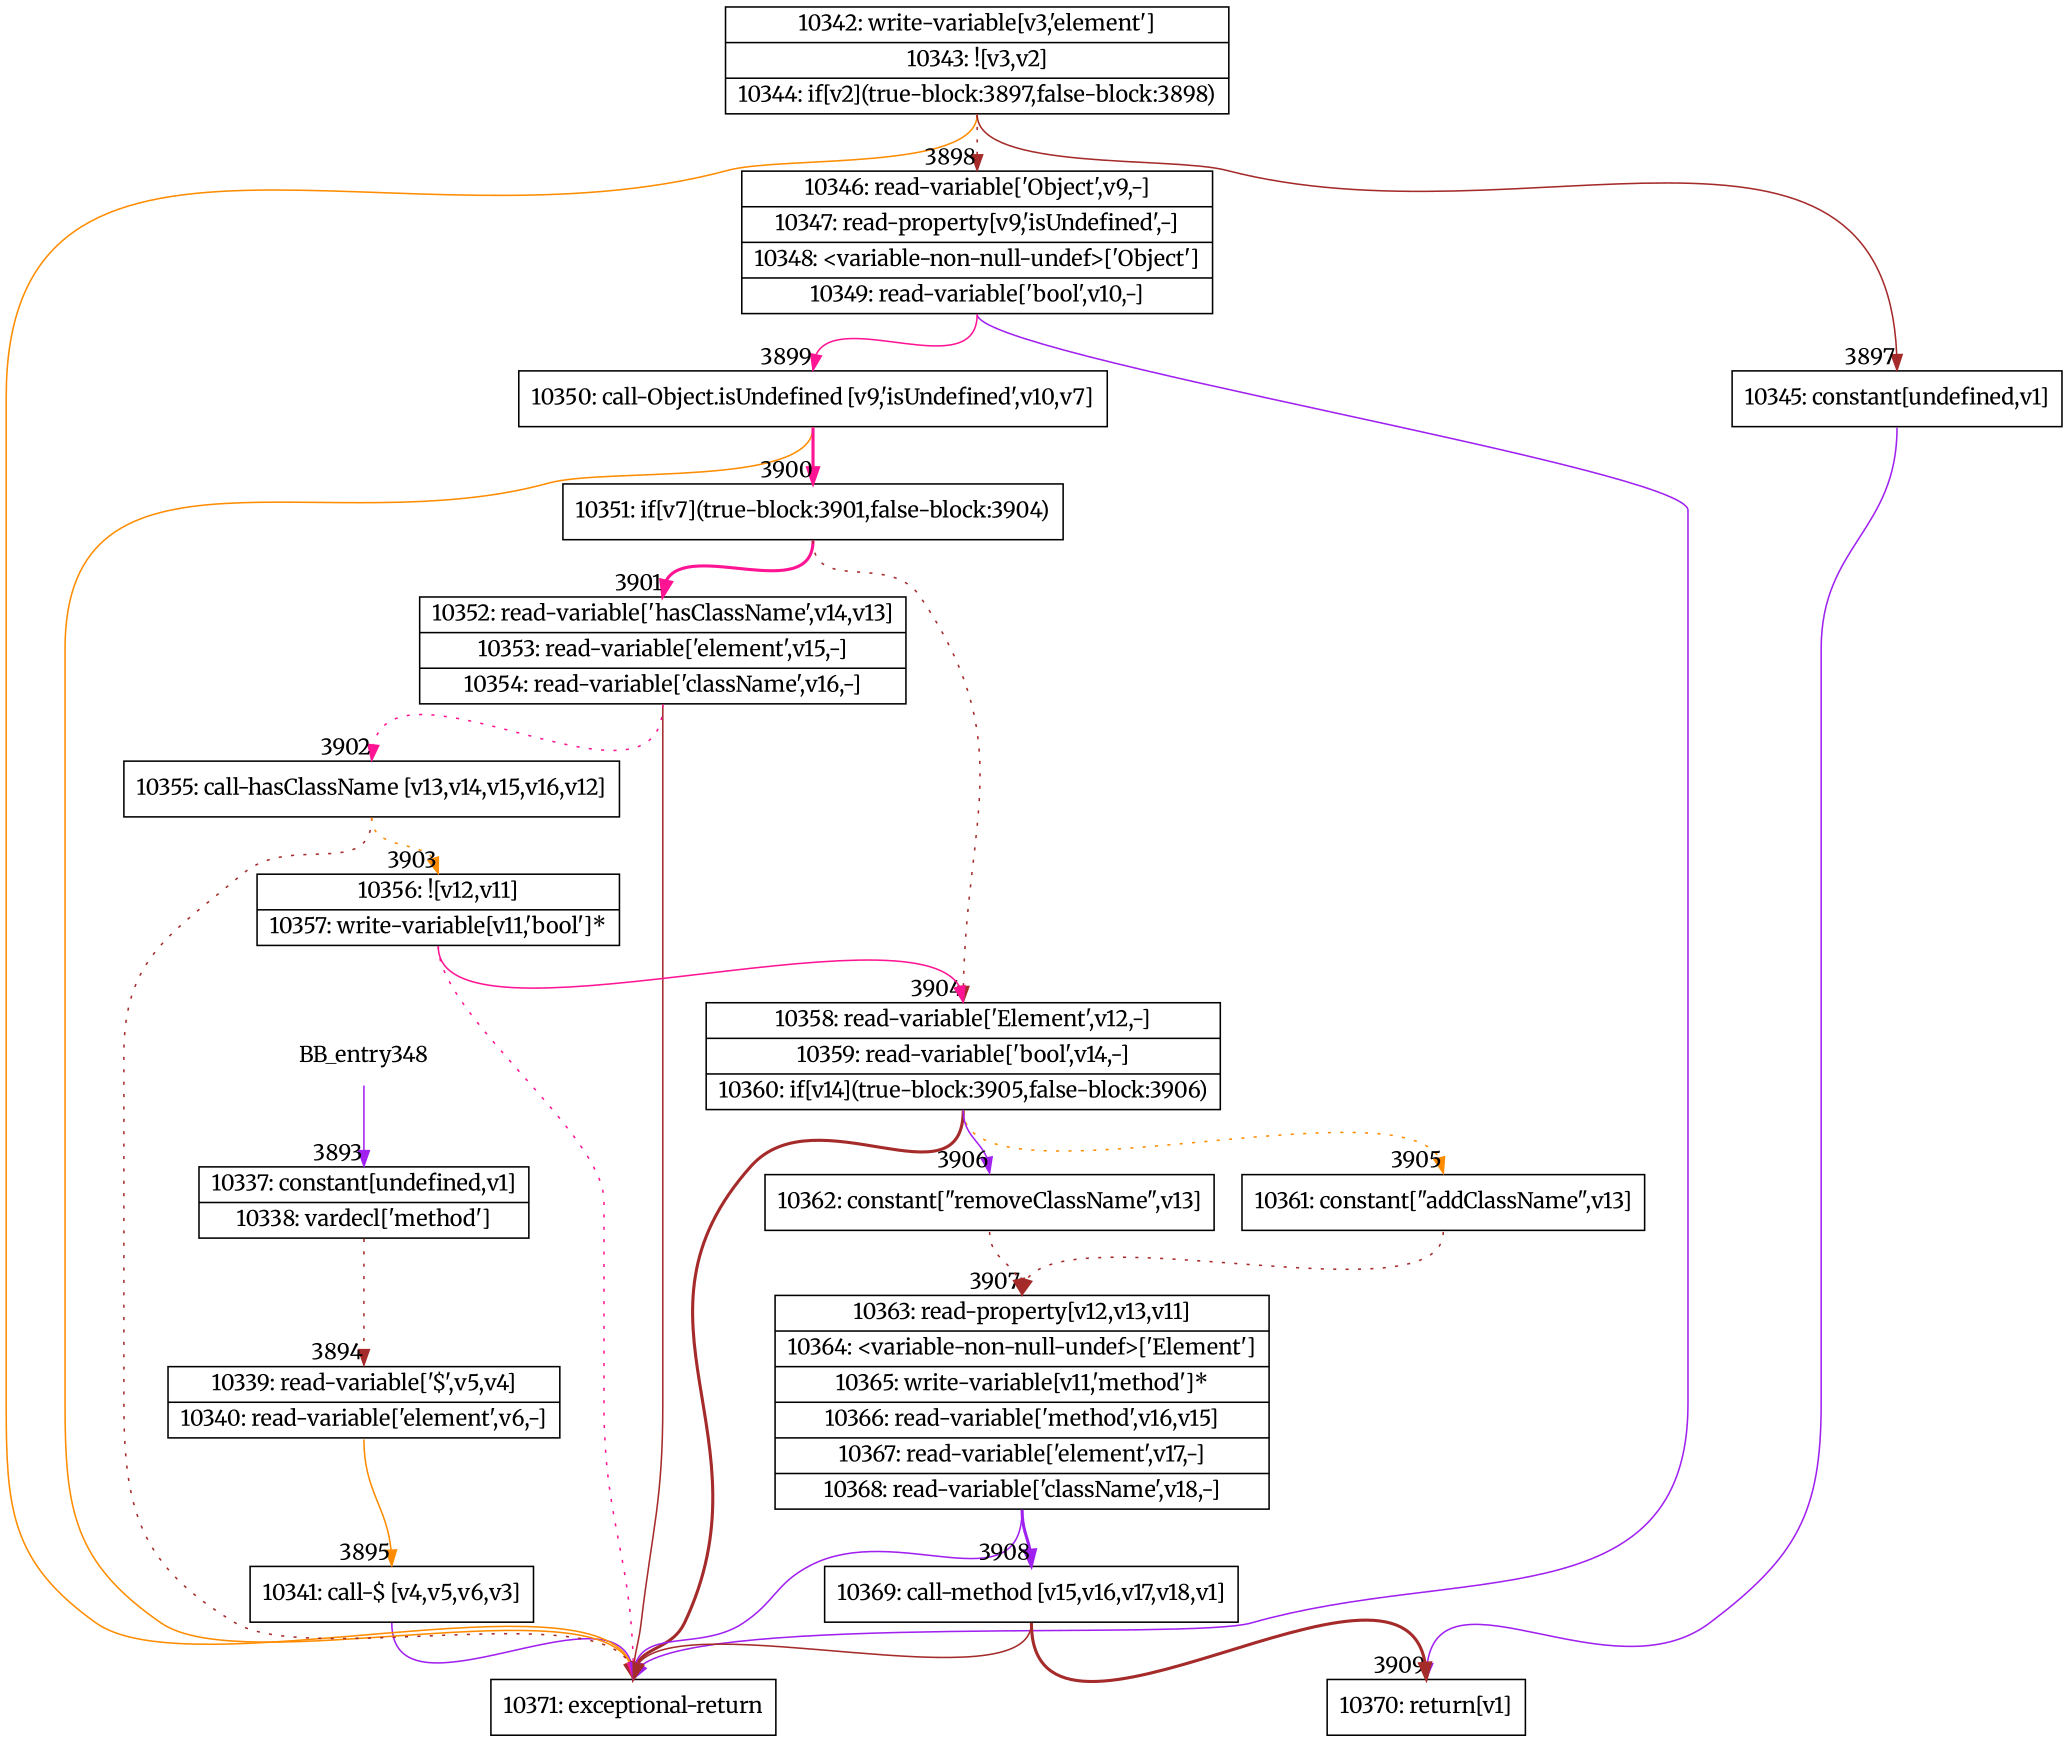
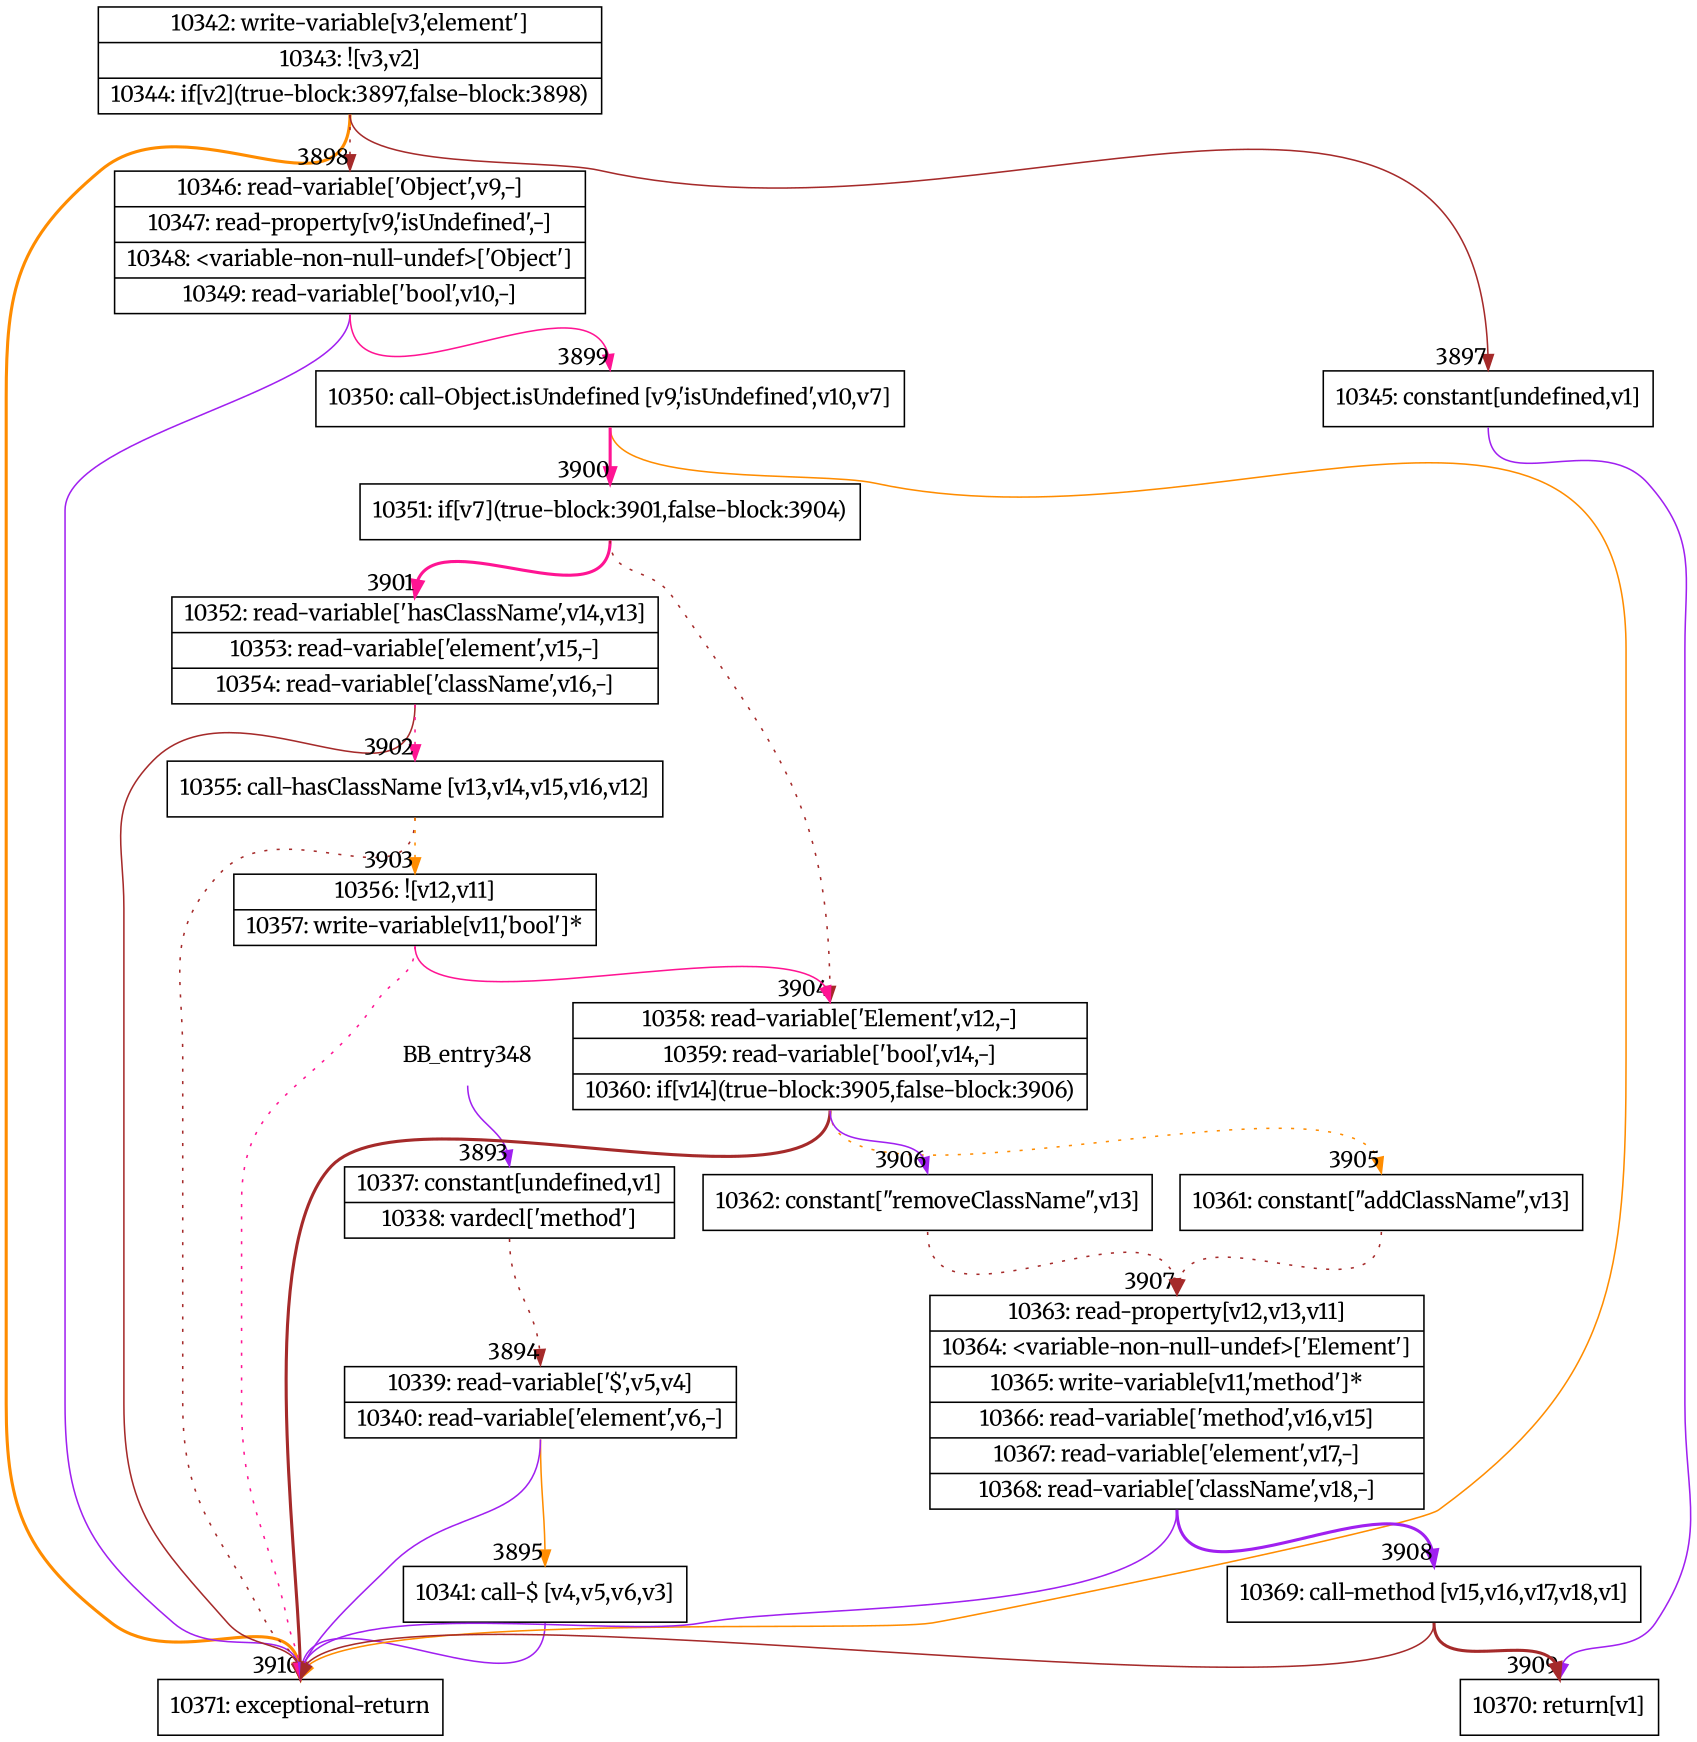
edge "10342: write-variable[v3,'element']" -> "10371: exceptional-return": style solid -> bold
edge "10339: read-variable['$',v5,v4]" -> "10371: exceptional-return": added
